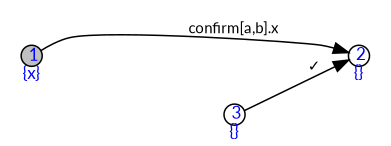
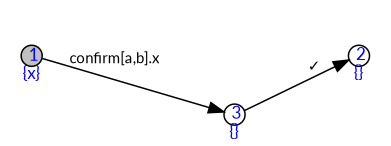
edge "1 {x}" -> "2 {}": now "1 {x}" -> "3 {}"
